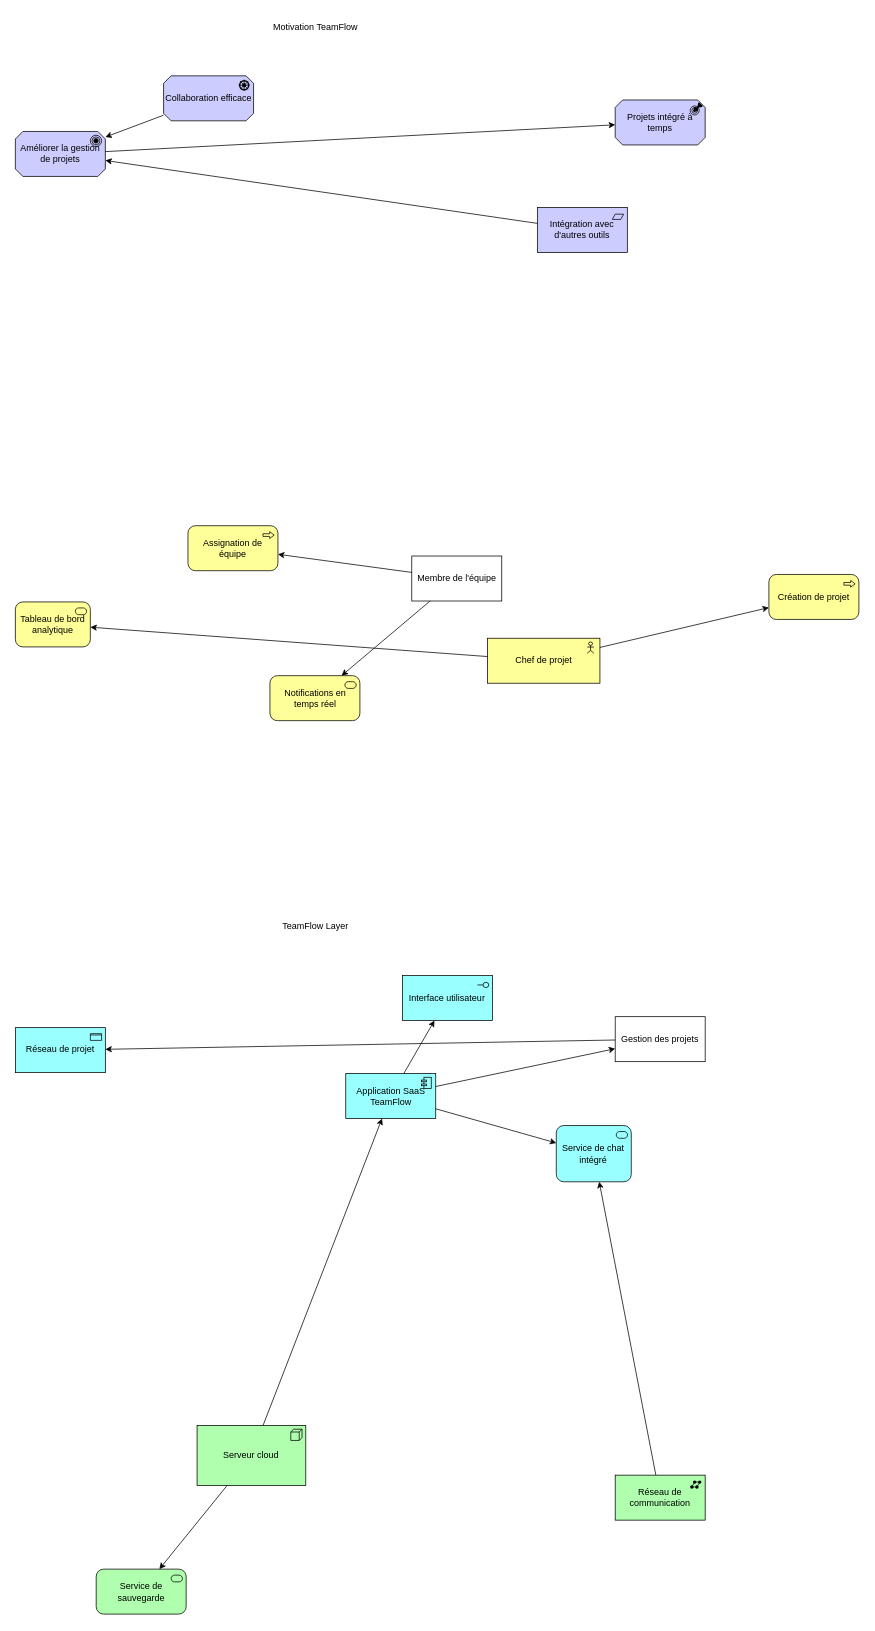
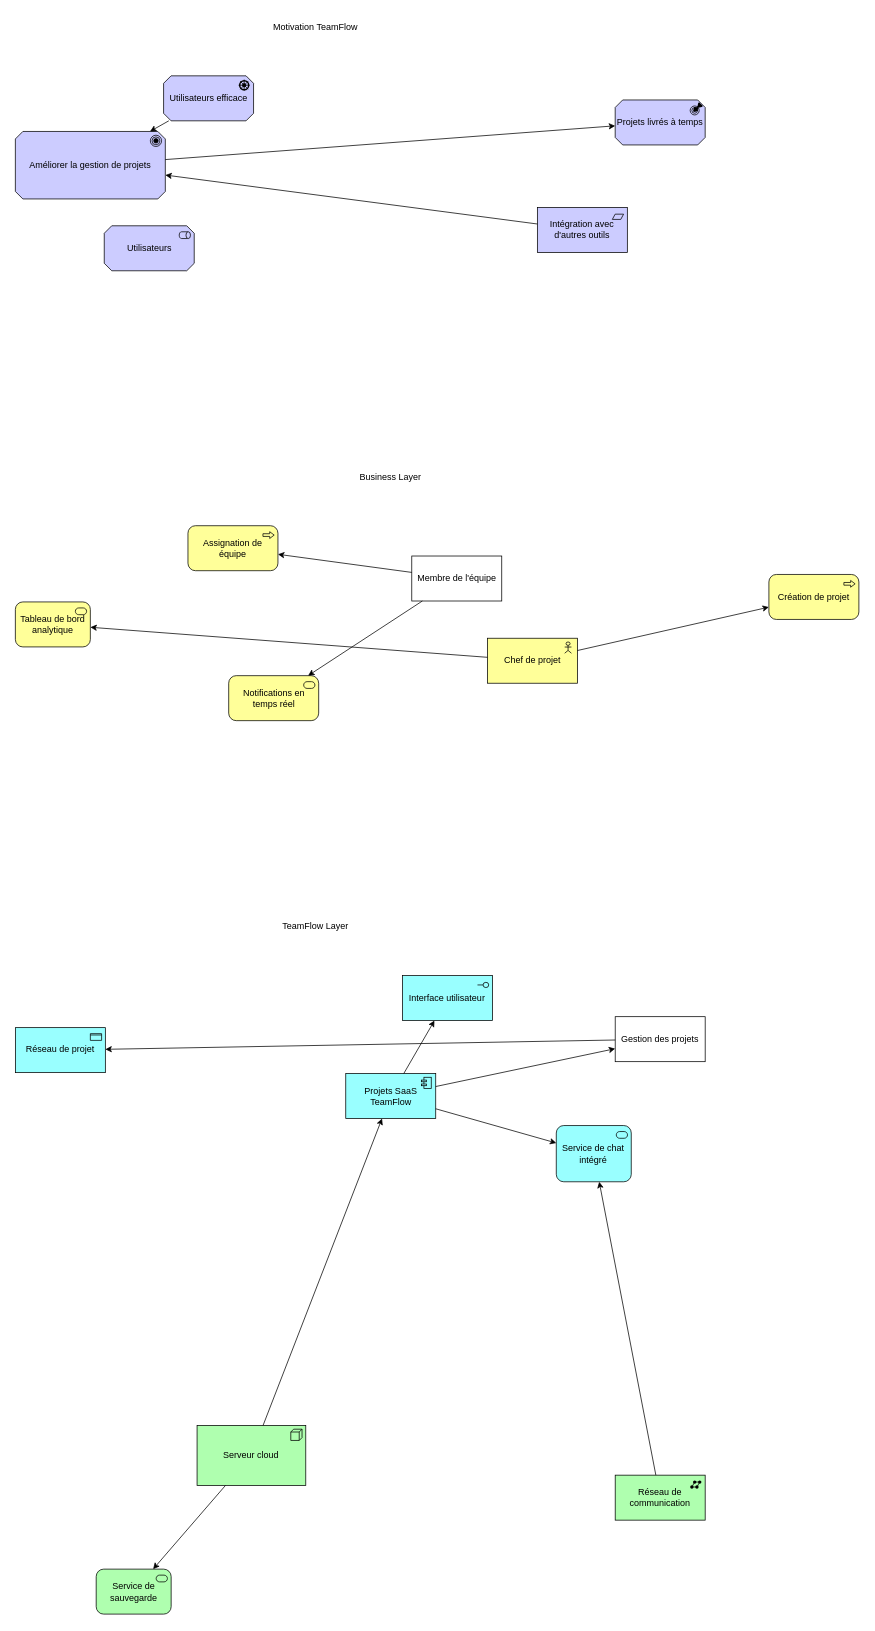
node "Collaboration efficace": label "Collaboration efficace" -> "Utilisateurs efficace"
node "Projets intégré à temps": label "Projets intégré à temps" -> "Projets livrés à temps"
node "Améliorer la gestion de projets": size 90x45 -> 150x68
node "Utilisateurs": added
node "Business Layer": added
node "Chef de projet": size 113x45 -> 90x45
node "Notifications en temps réel": moved (315, 698) -> (274, 698)
node "Application SaaS TeamFlow": label "Application SaaS TeamFlow" -> "Projets SaaS TeamFlow"
node "Service de sauvegarde": size 90x45 -> 75x45
